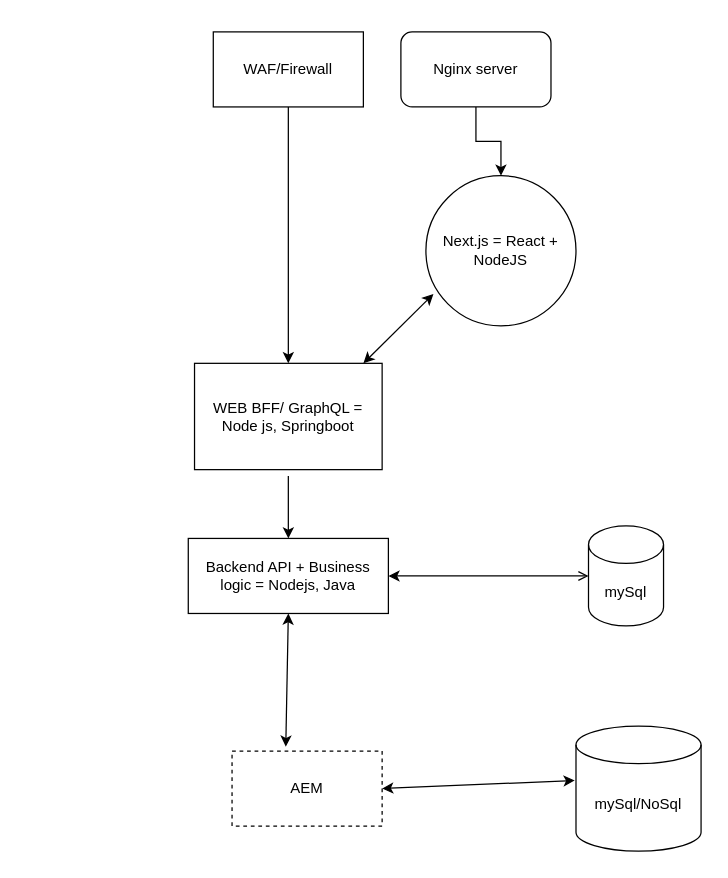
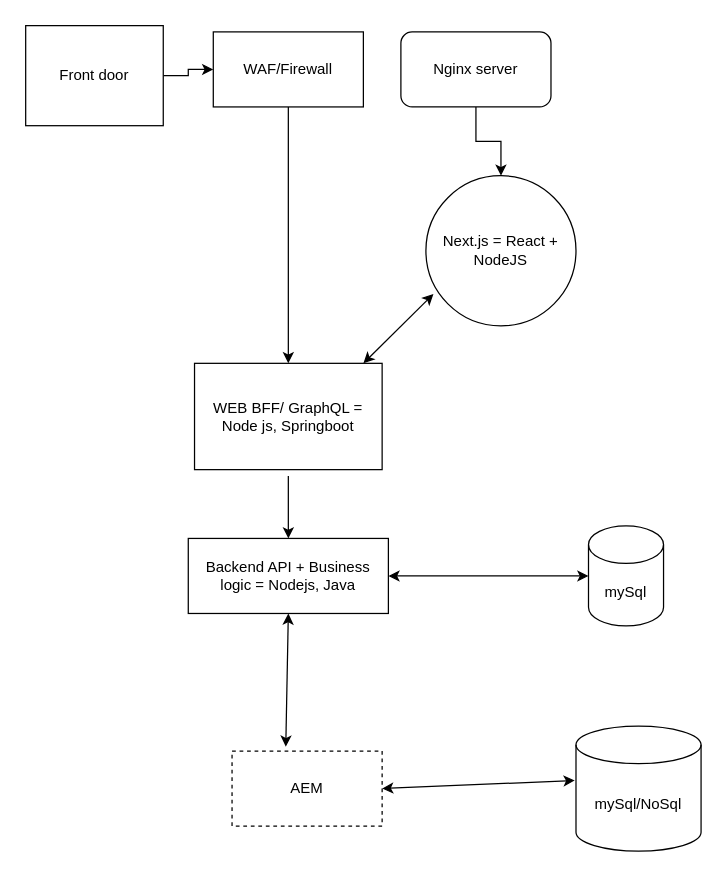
node "Front door": added
edge "Front door" -> "WAF/Firewall": added
edge "Backend API + Business logic = Nodejs, Java" -- "mySql": arrowhead open -> classic
